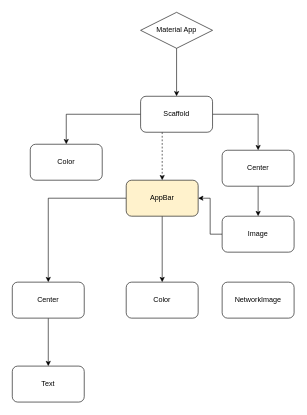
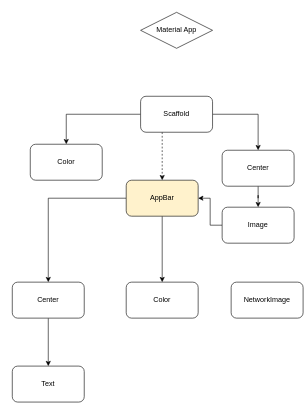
edge "Material App" -> "Scaffold": removed
node "Image": moved (258, 234) -> (258, 225)
node "NetworkImage": moved (258, 300) -> (267, 300)
